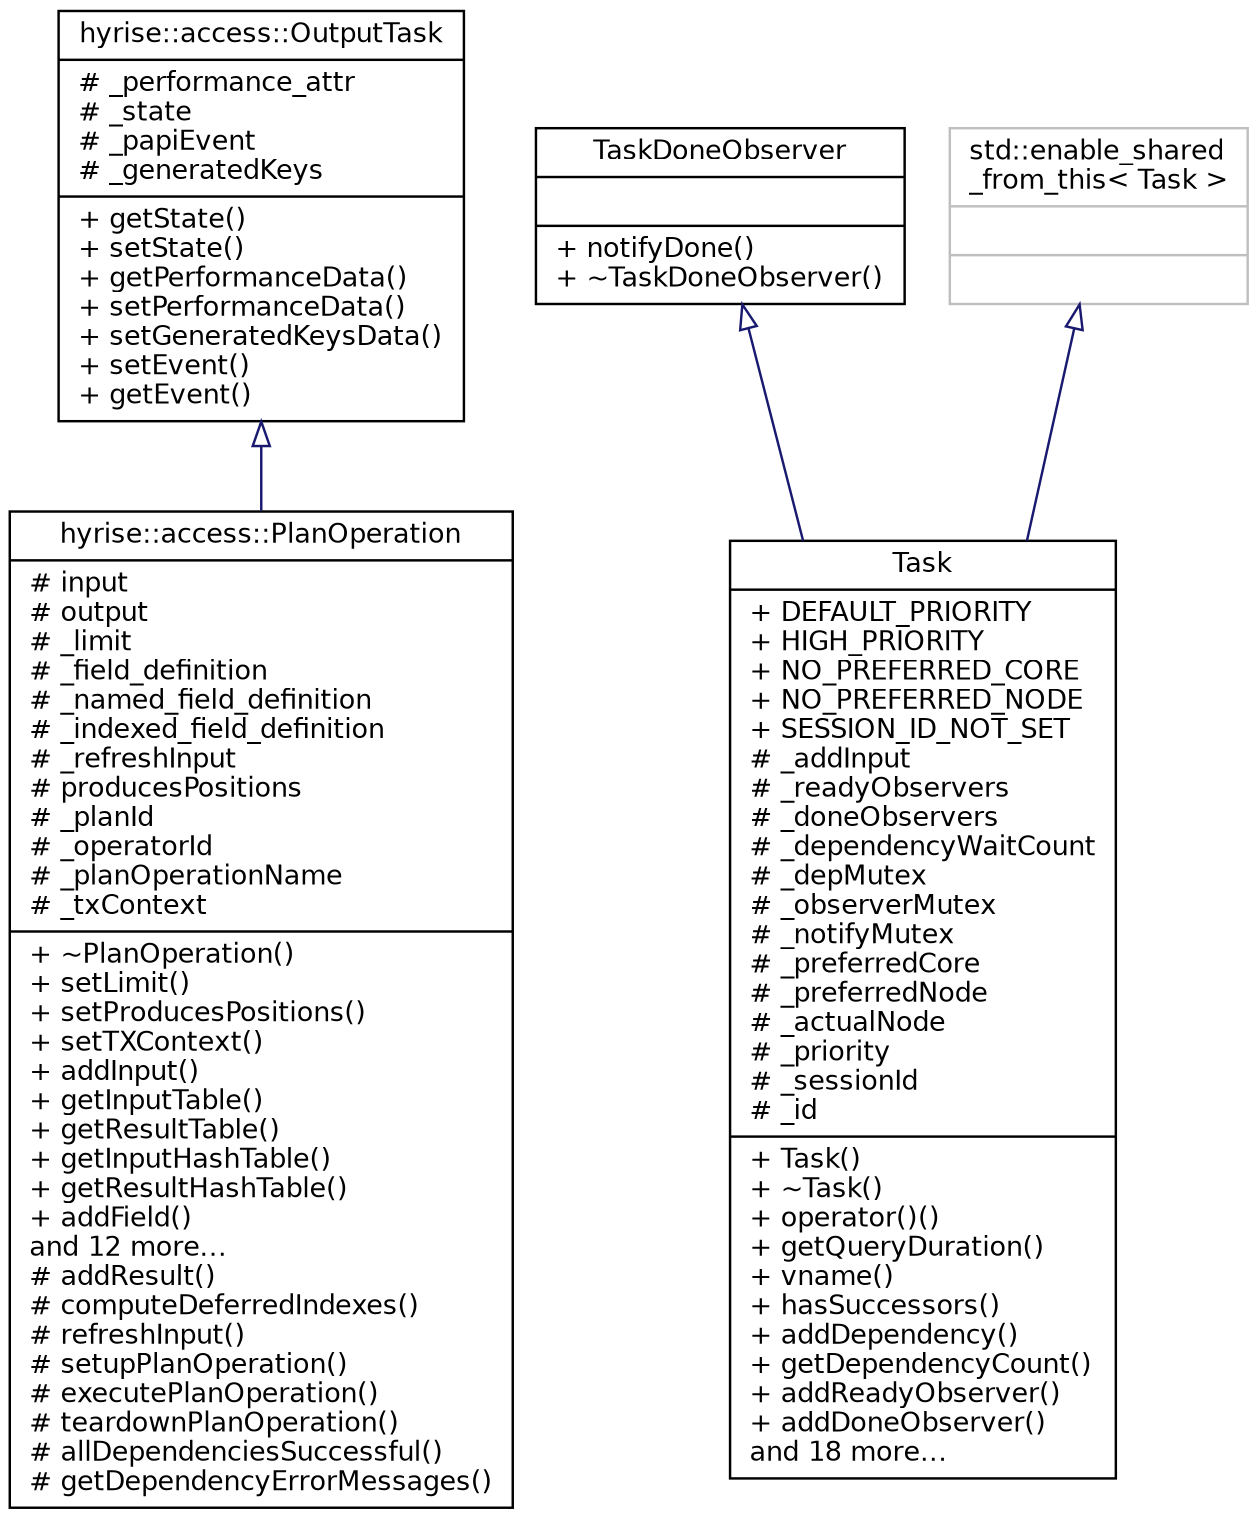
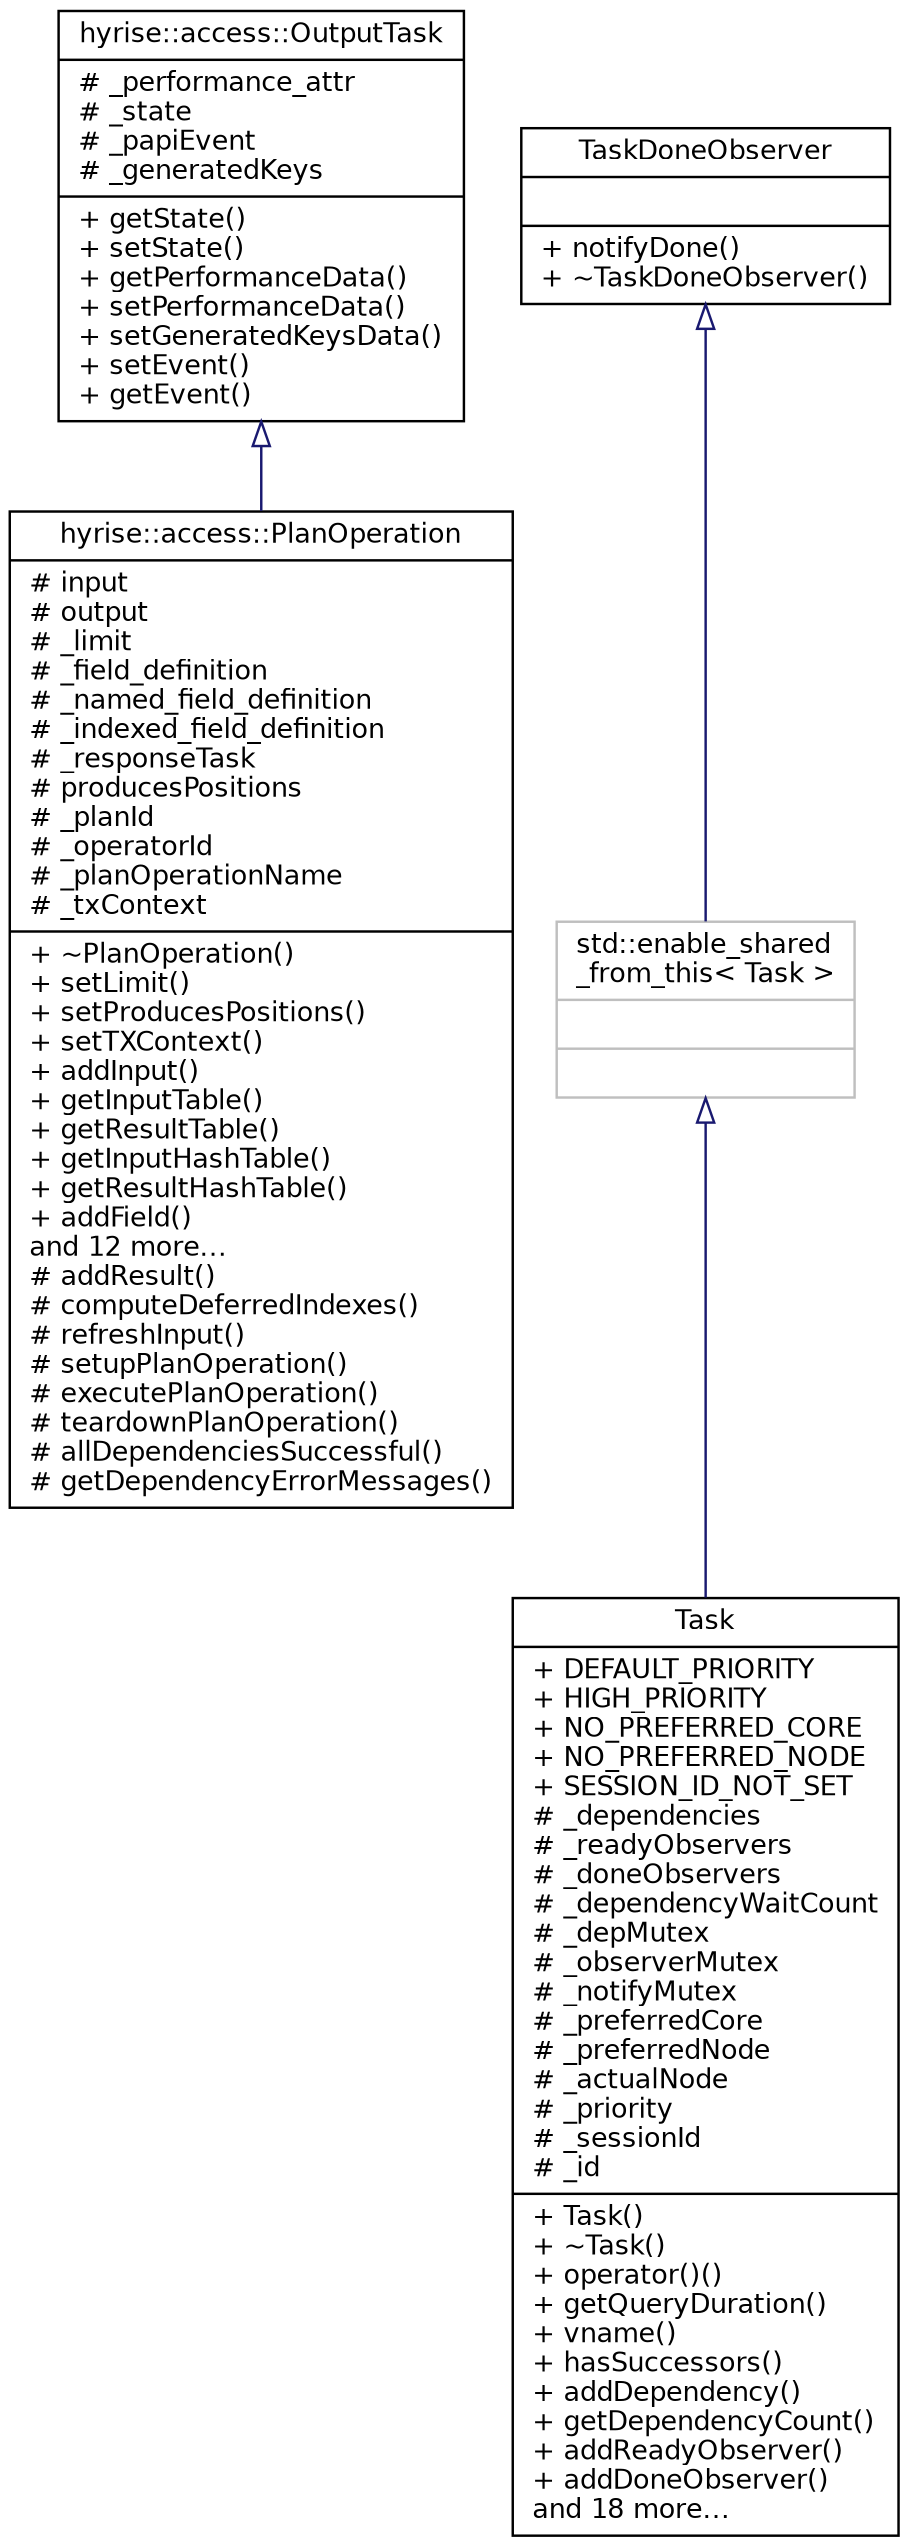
edge "Task" -> "TaskDoneObserver": now "std::enable_shared" -> "TaskDoneObserver"
node "hyrise::access::PlanOperation": text "# _refreshInput" -> "# _responseTask"
node "Task": text "# _addInput" -> "# _dependencies"
